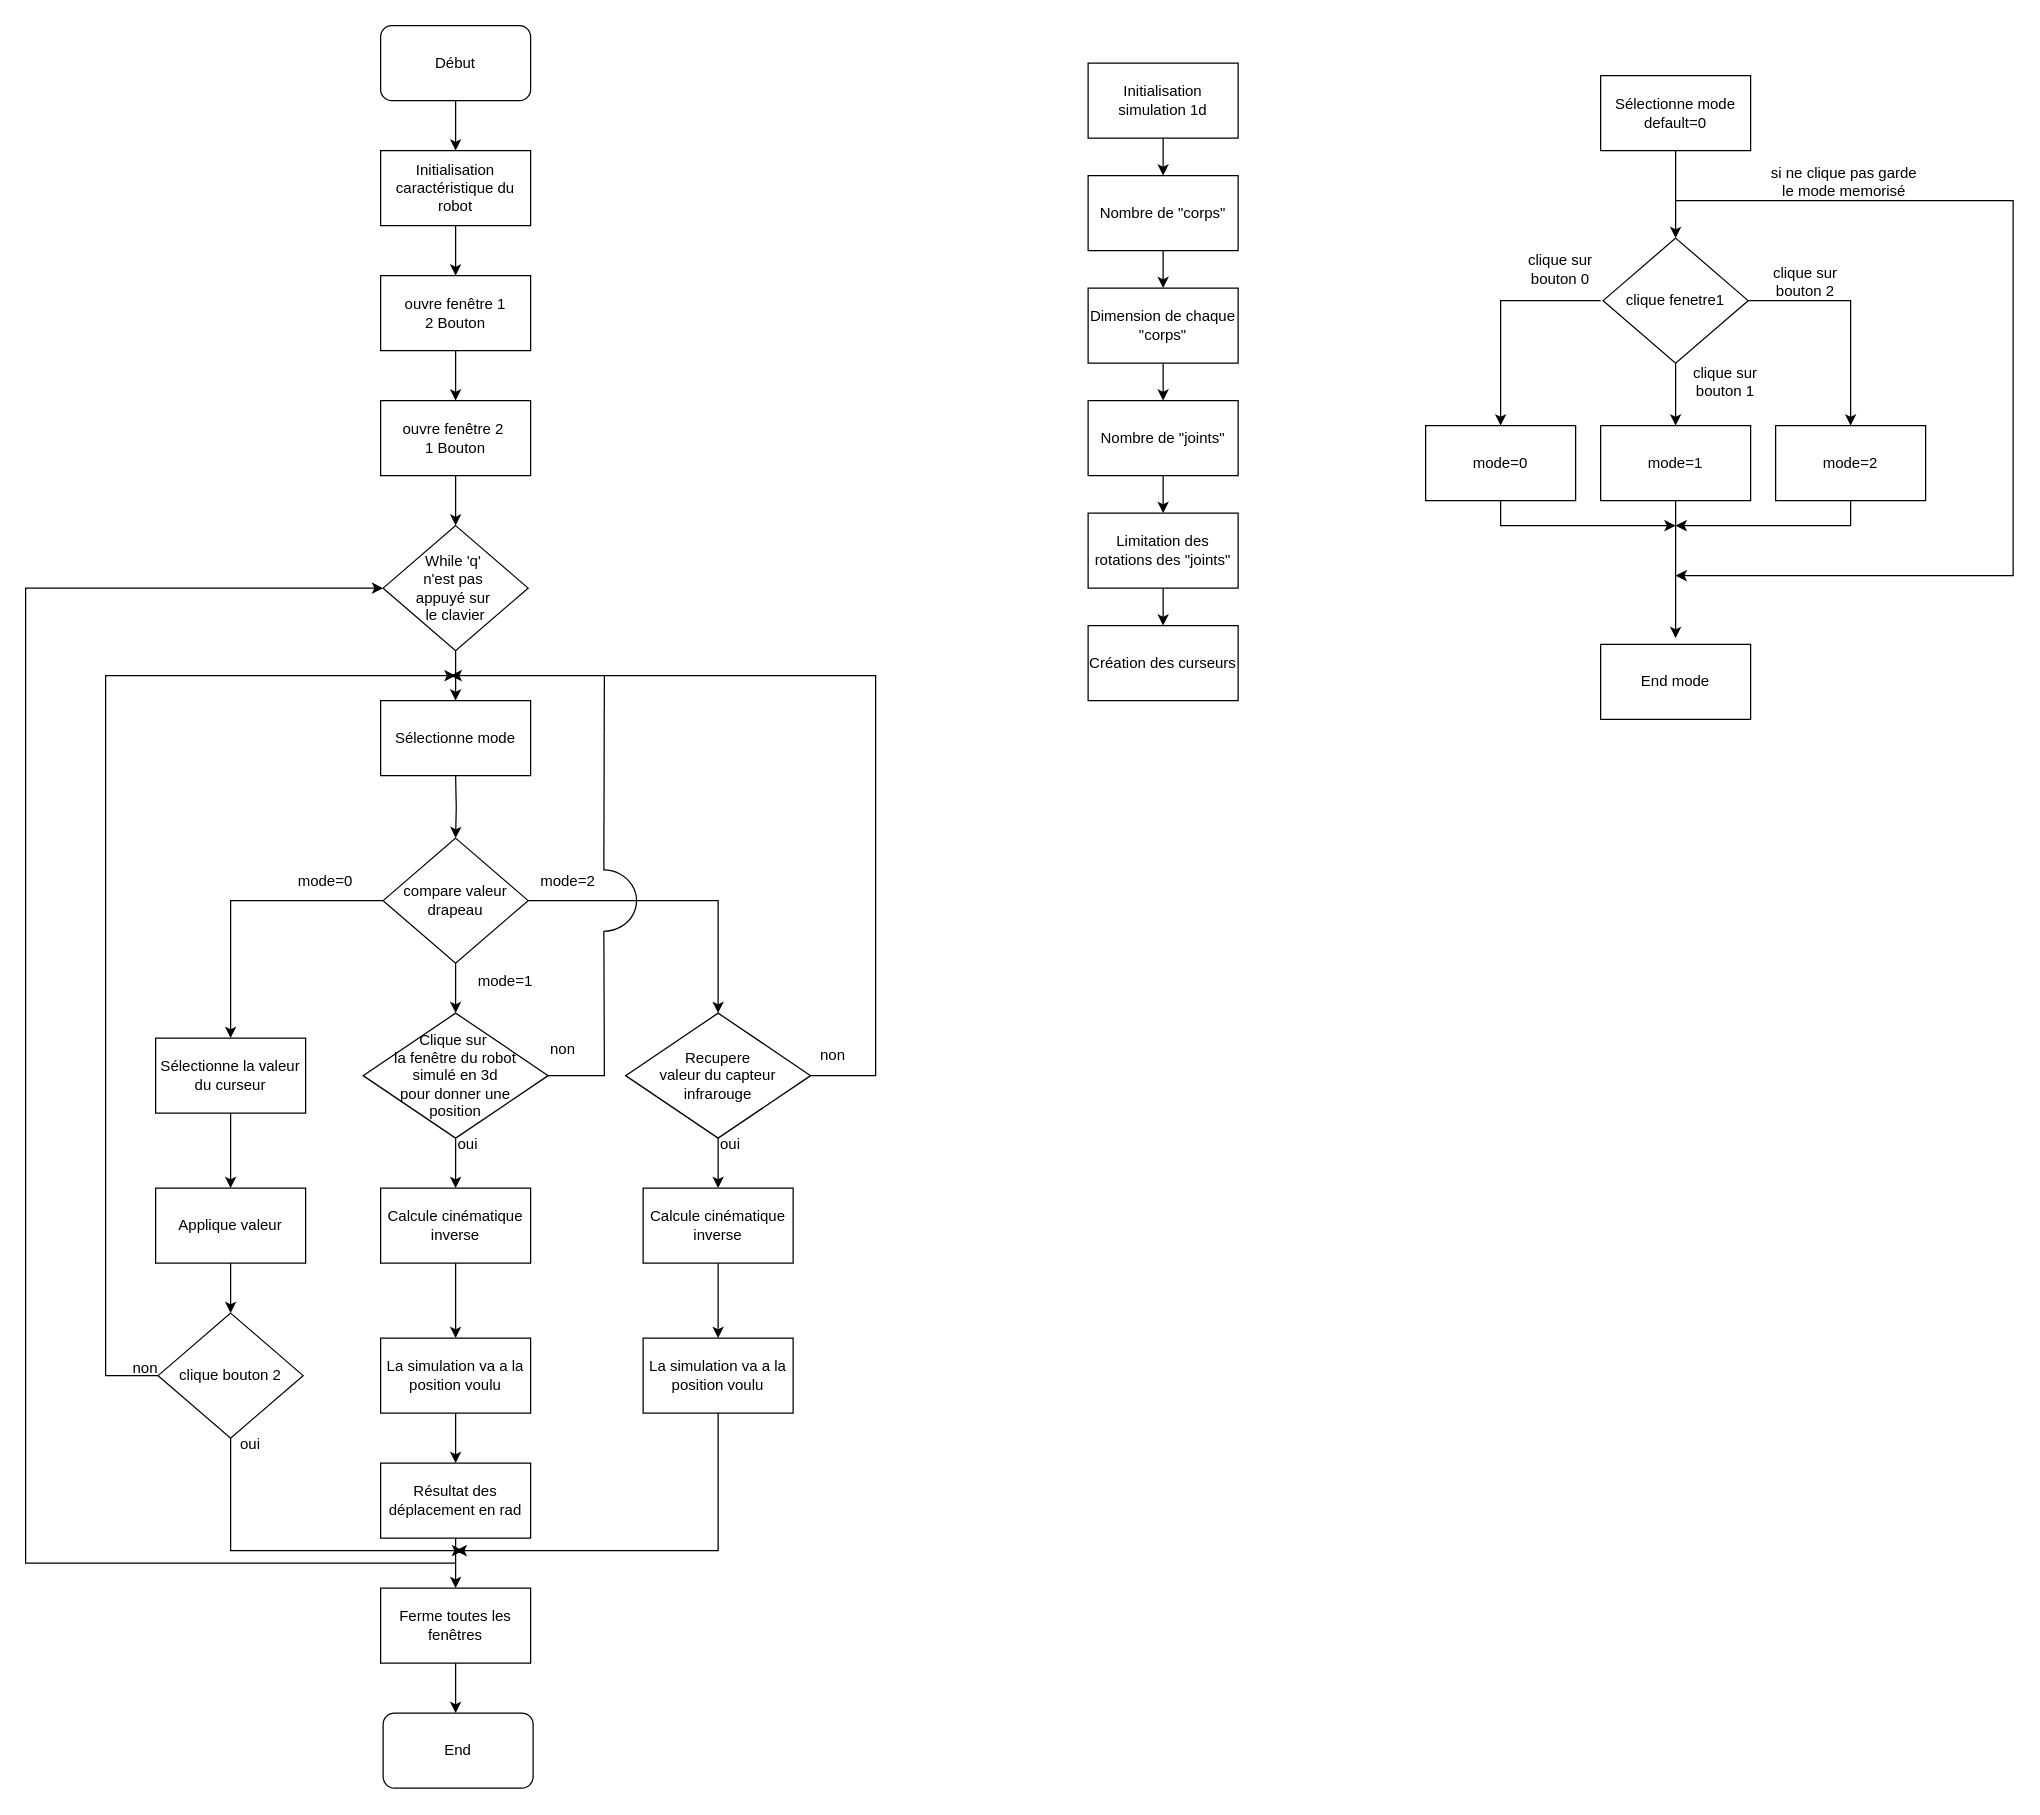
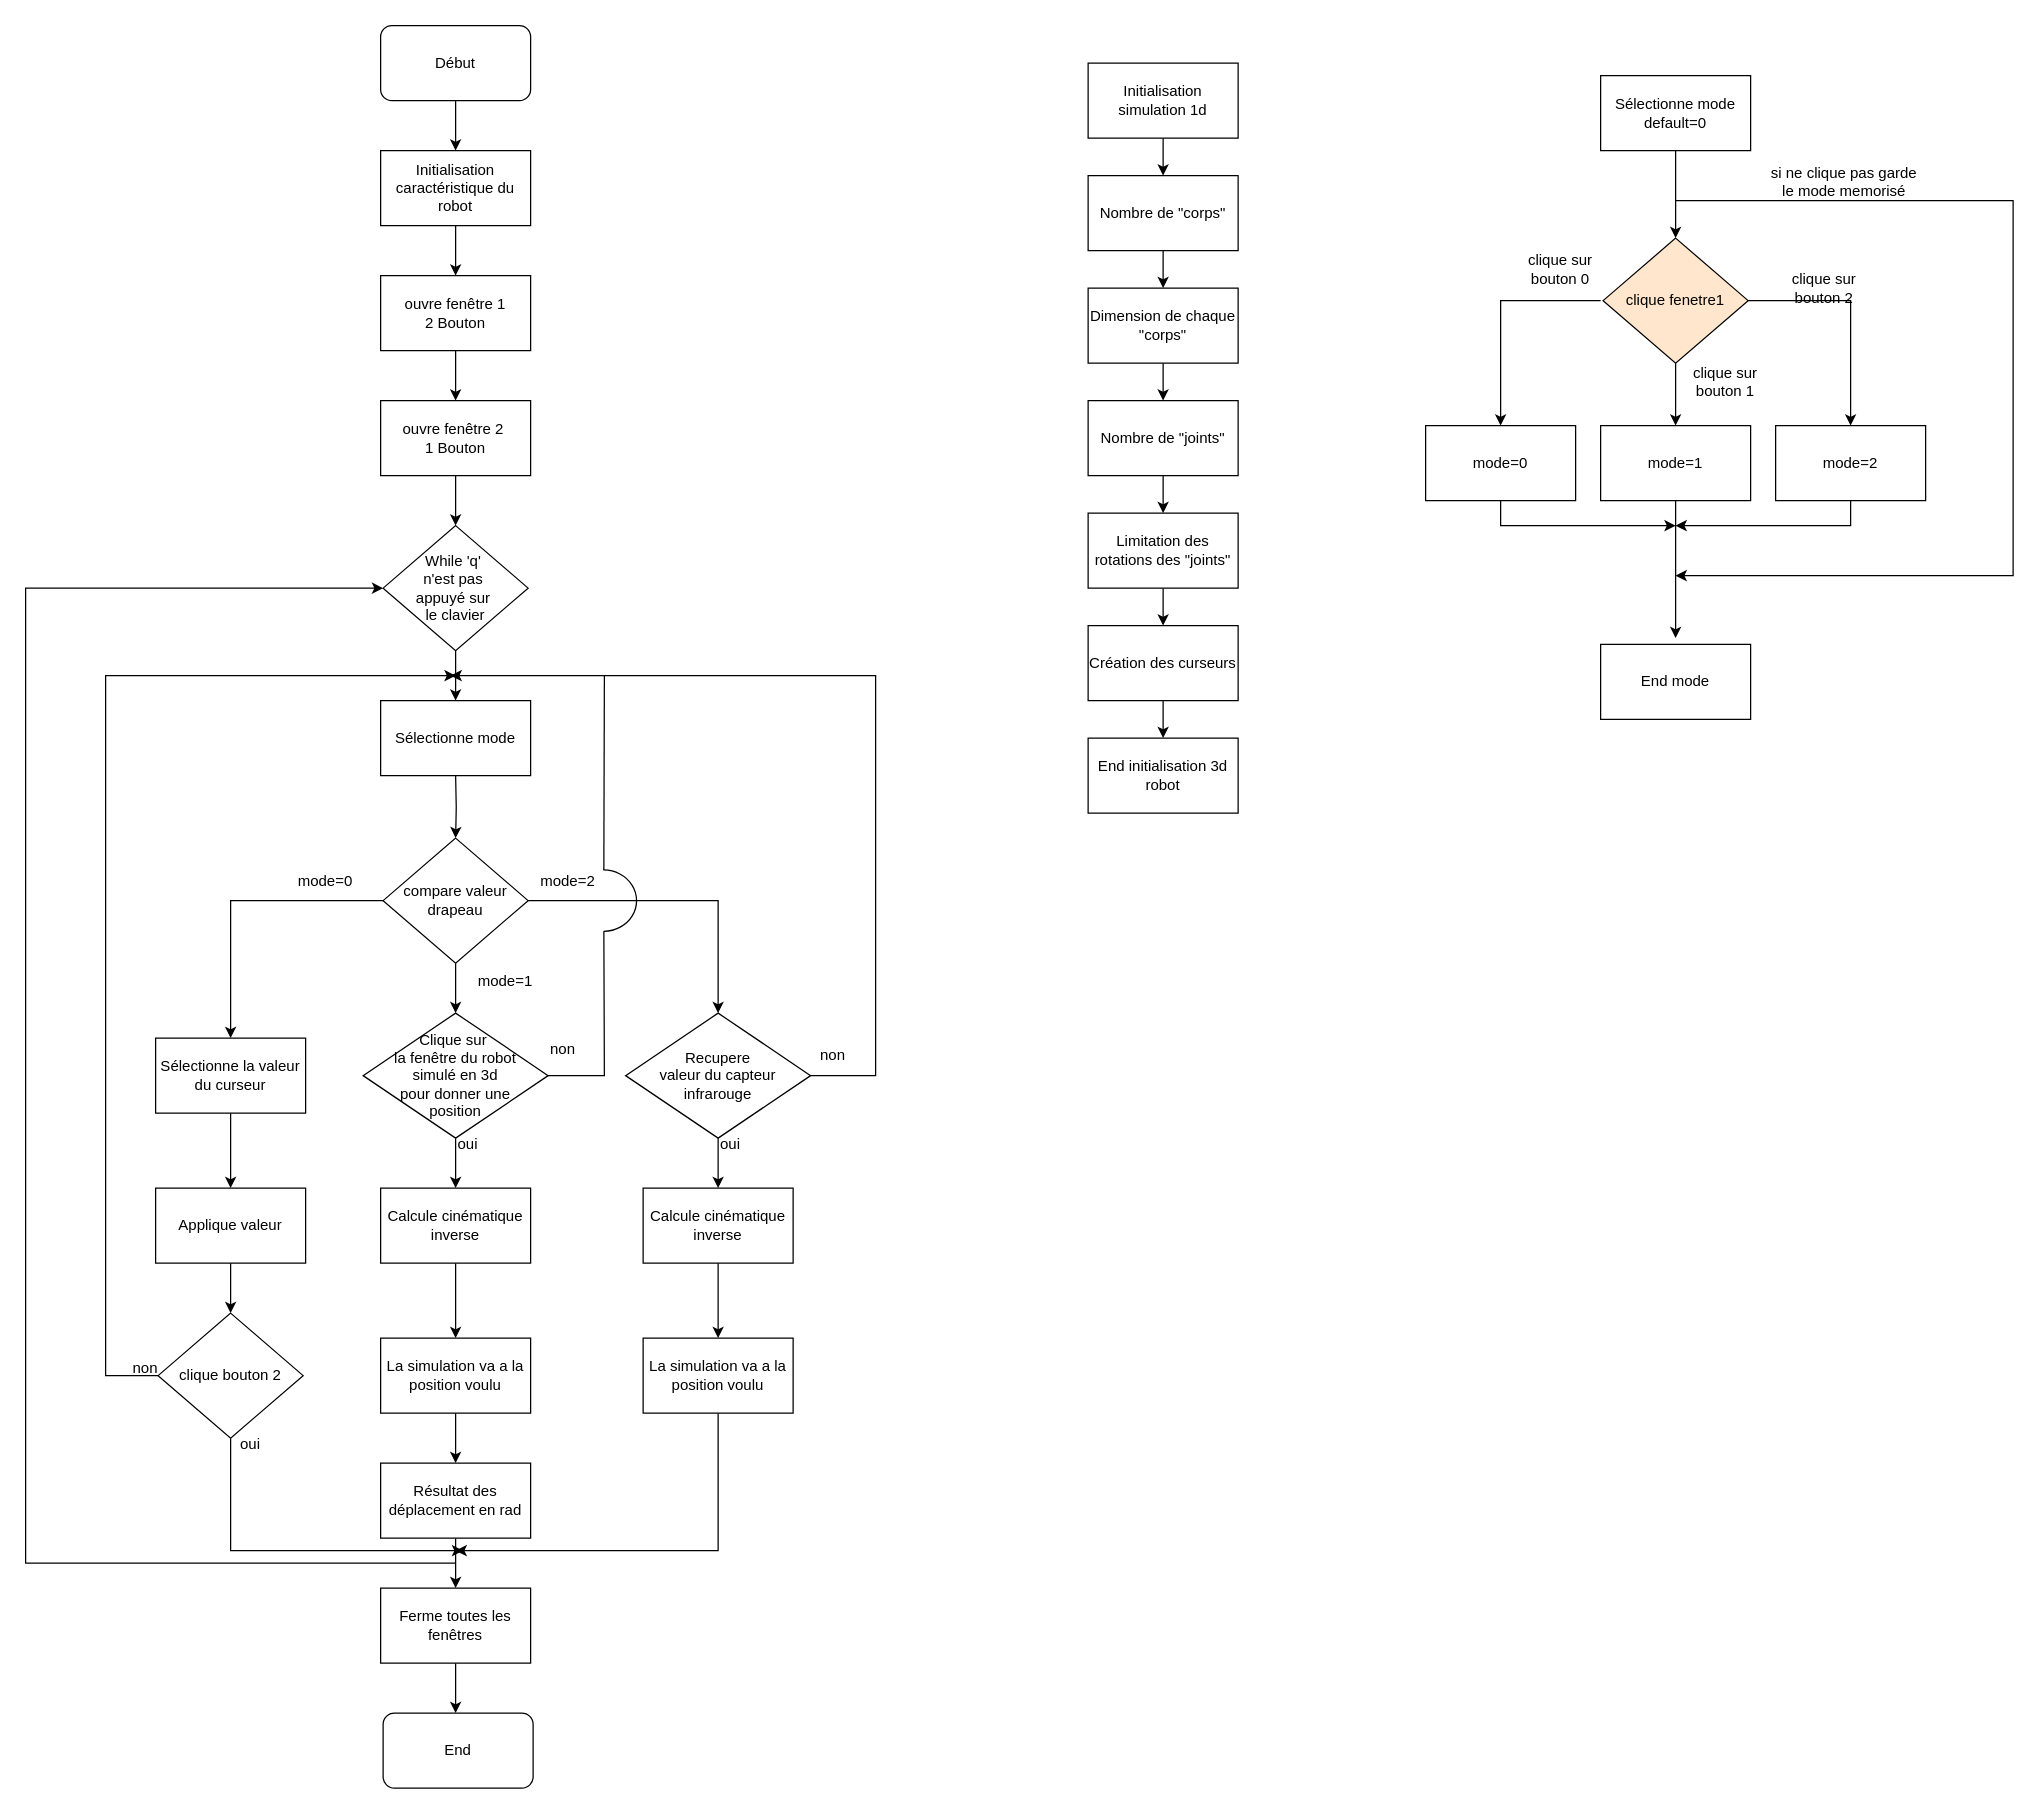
node "clique sur bouton 2": moved (1806, 282) -> (1824, 288)
node "clique fenetre1": fillcolor #ffffff -> #ffe6cc
edge "Création des curseurs" -> "End initialisation 3d robot": added
node "End initialisation 3d robot": added
